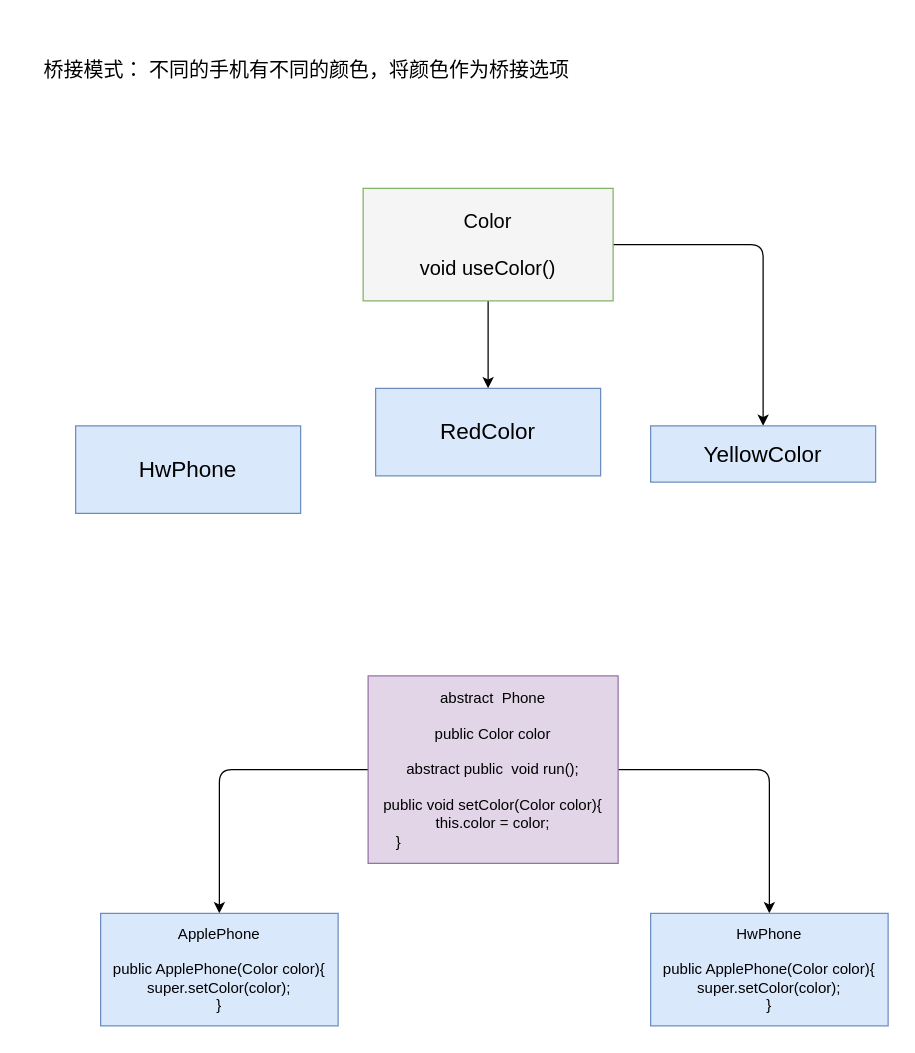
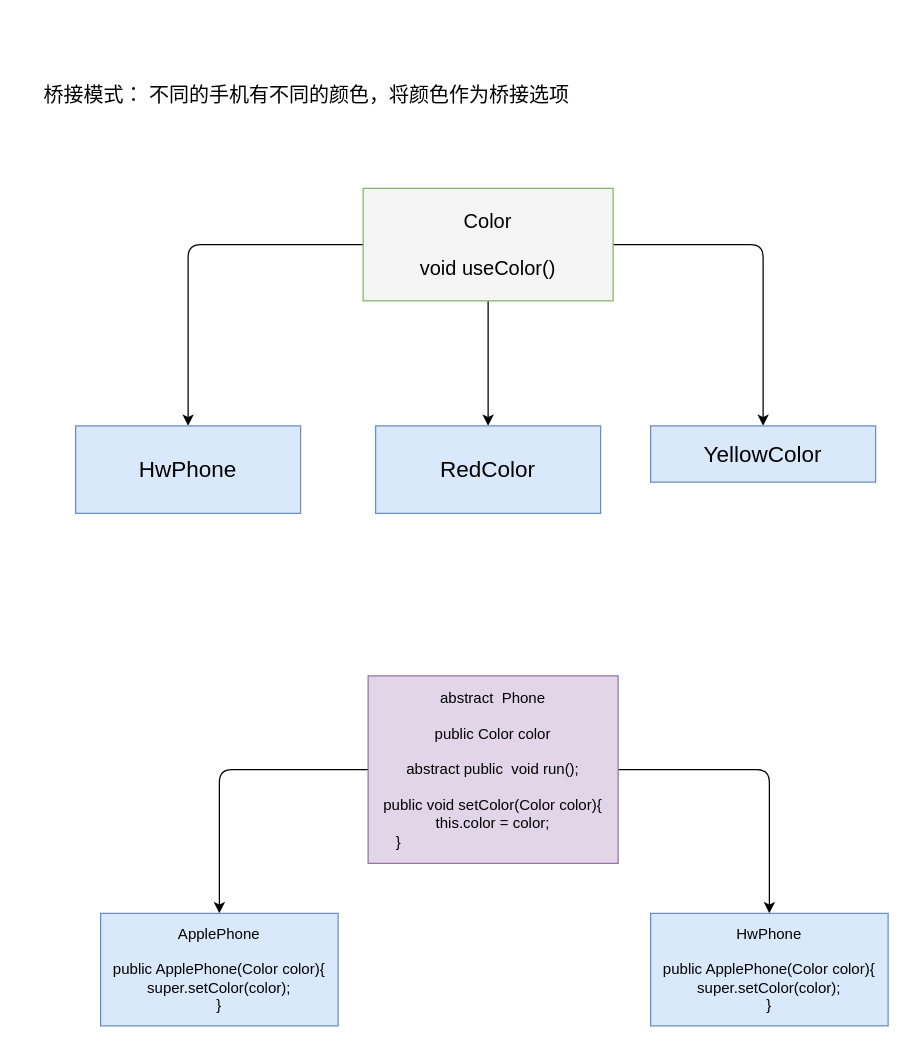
node "桥接模式： 不同的手机有不同的颜色，将颜色作为桥接选项": moved (307, 69) -> (307, 94)
edge "Color void useColor()" -> "HwPhone": added
node "RedColor": moved (488, 432) -> (488, 469)
